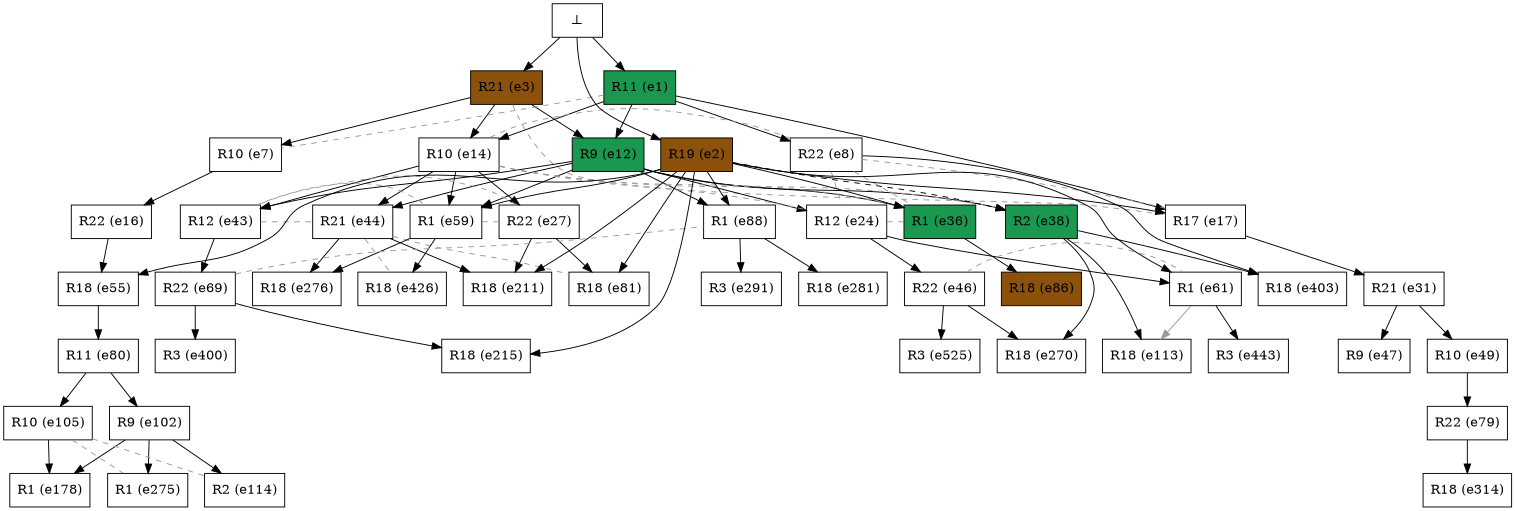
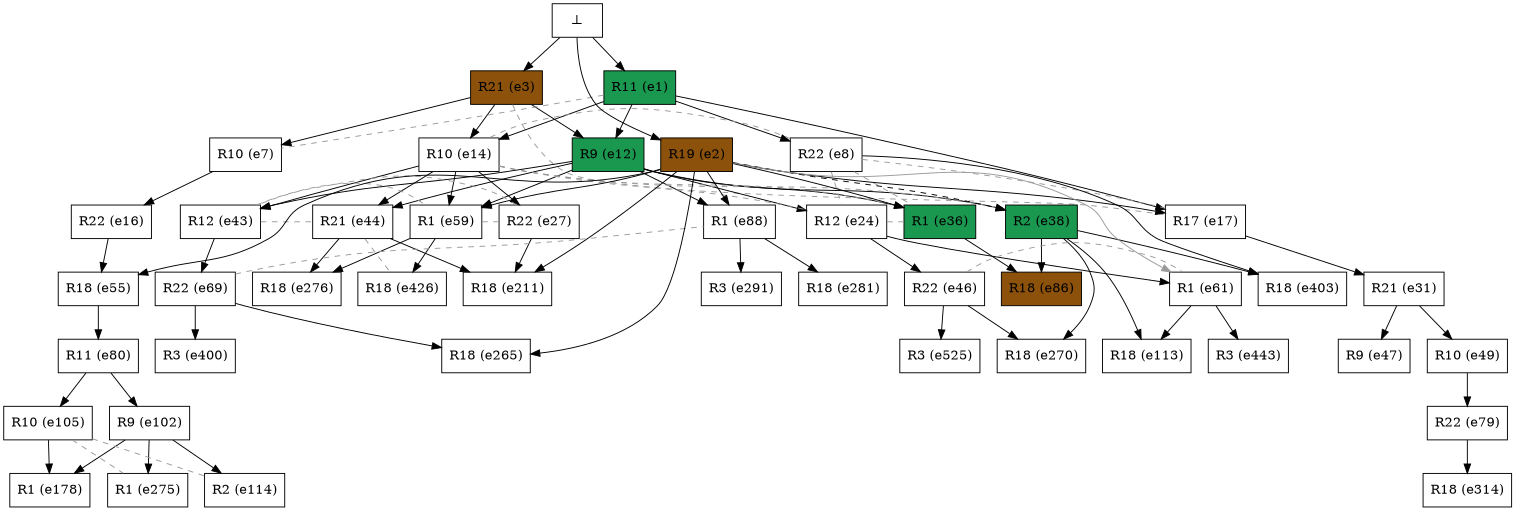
edge "R19 (e2)" -> "R1 (e61)": color black -> gray60
edge "R2 (e38)" -> "R18 (e86)": added
node "R18 (e81)": removed
edge "R1 (e61)" -> "R18 (e113)": color gray60 -> black
node "R18 (e215)": label "R18 (e215)" -> "R18 (e265)"
